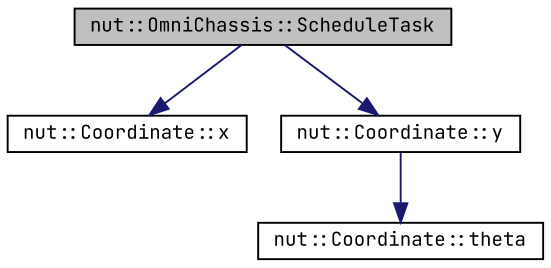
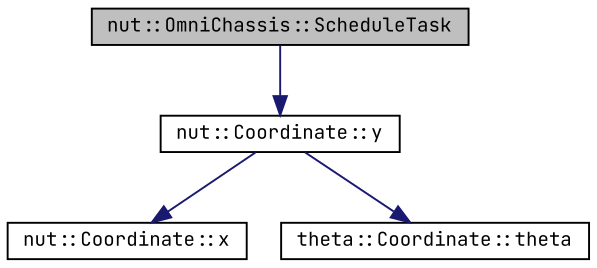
edge "nut::OmniChassis::ScheduleTask" -> "nut::Coordinate::x": now "nut::Coordinate::y" -> "nut::Coordinate::x"
node "nut::Coordinate::theta": label "nut::Coordinate::theta" -> "theta::Coordinate::theta"
